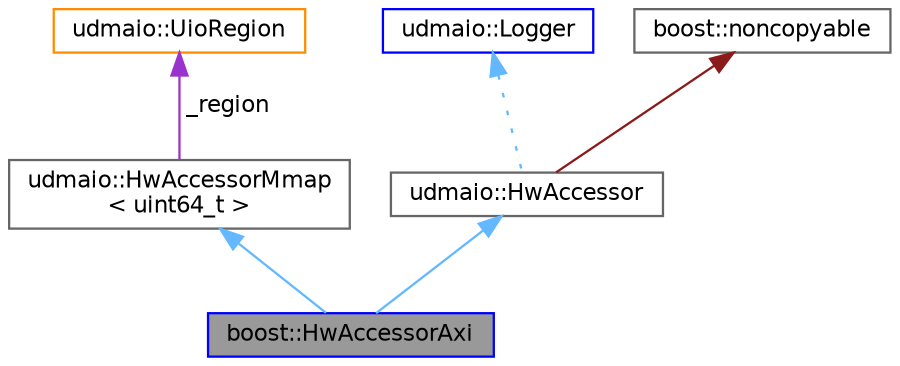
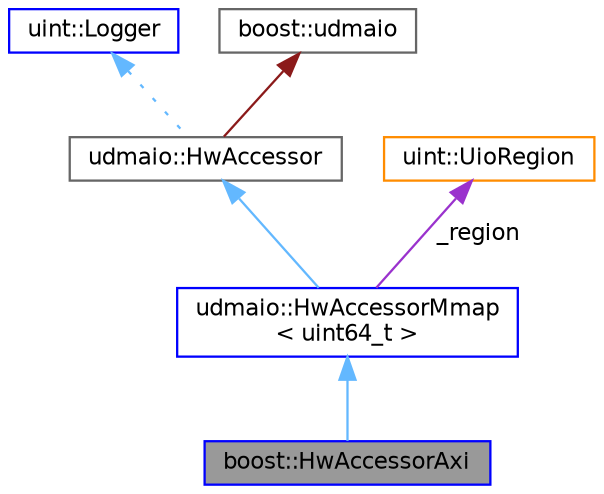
node "udmaio::UioRegion": label "udmaio::UioRegion" -> "uint::UioRegion"
node "udmaio::Logger": label "udmaio::Logger" -> "uint::Logger"
node "boost::noncopyable": label "boost::noncopyable" -> "boost::udmaio"
node "udmaio::HwAccessorMmap < uint64_t >": color gray40 -> blue
edge "boost::HwAccessorAxi" -> "udmaio::HwAccessor": now "udmaio::HwAccessorMmap < uint64_t >" -> "udmaio::HwAccessor"
